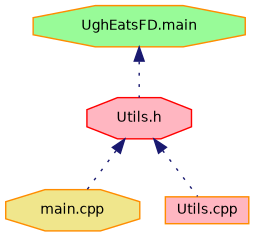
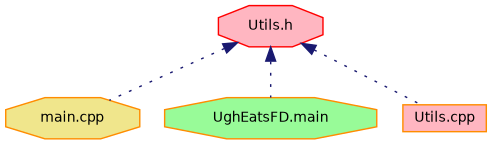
edge "Utils.h" -> "UghEatsFD.main": reversed
